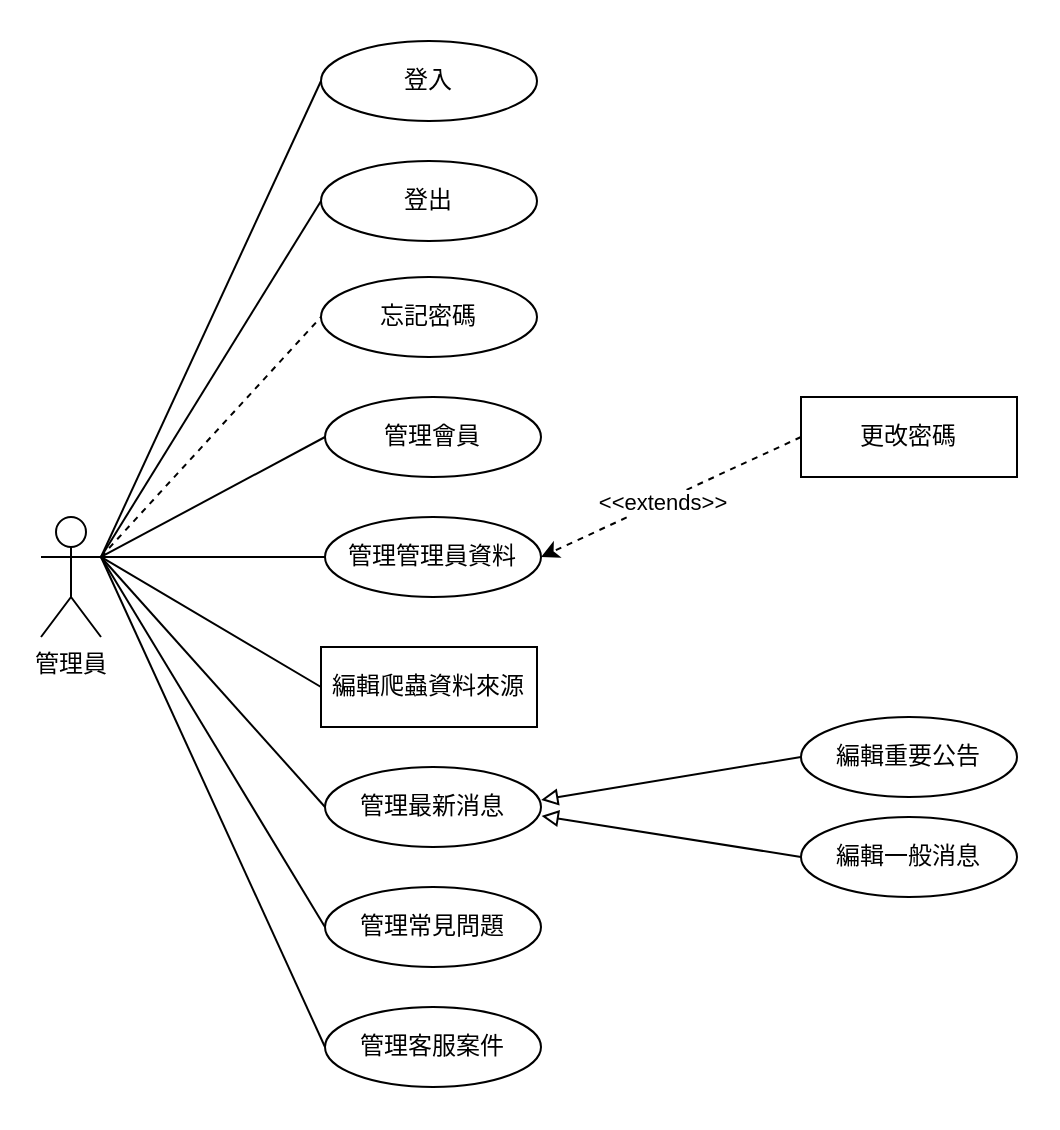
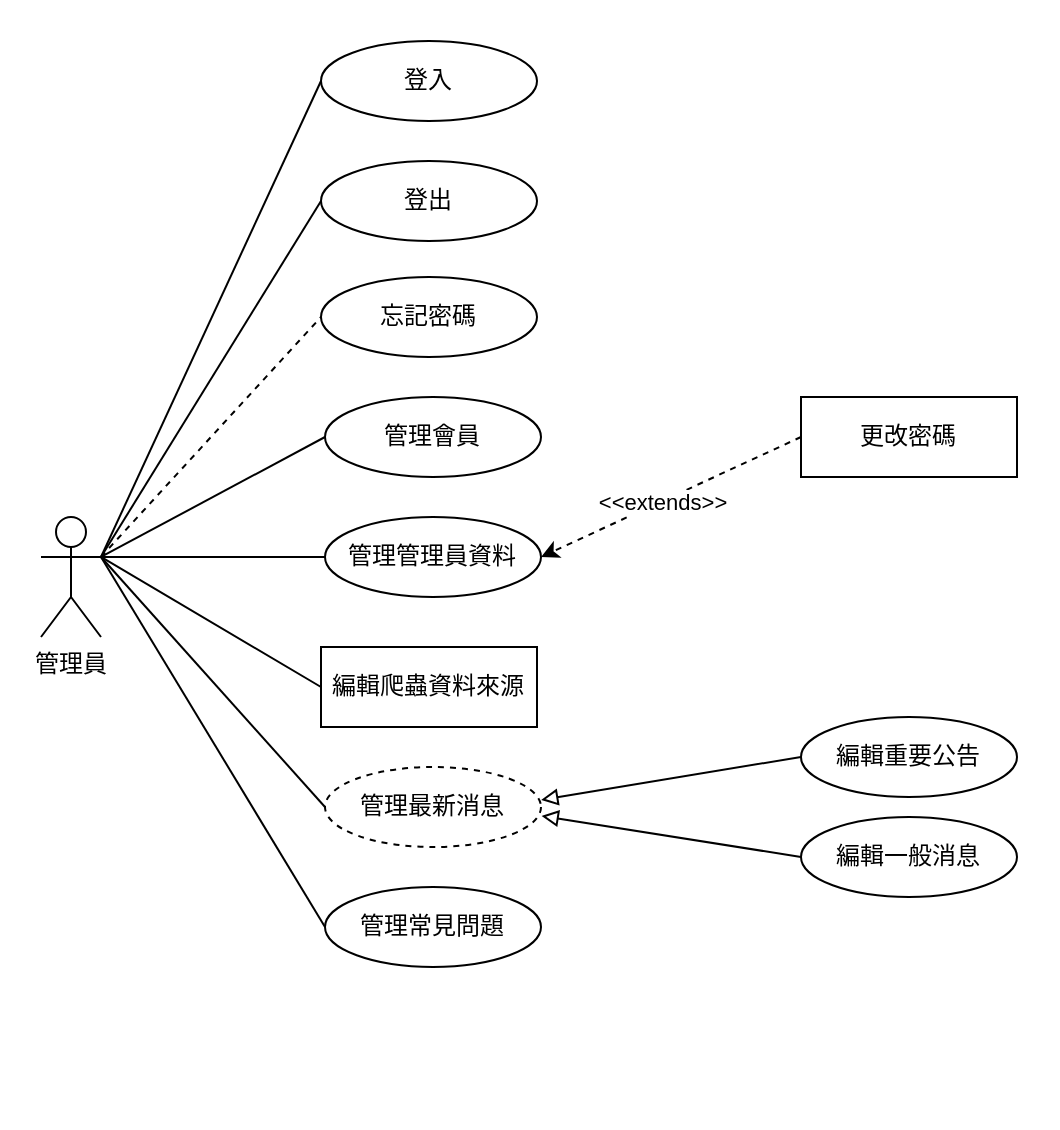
node "管理最新消息": style solid -> dashed
edge "管理員" -- "管理客服案件": removed
node "管理客服案件": removed
